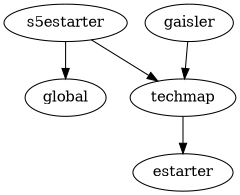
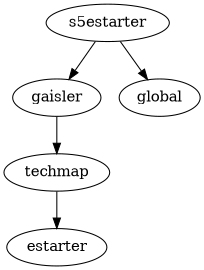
edge "s5estarter" -> "techmap": now "s5estarter" -> "gaisler"
